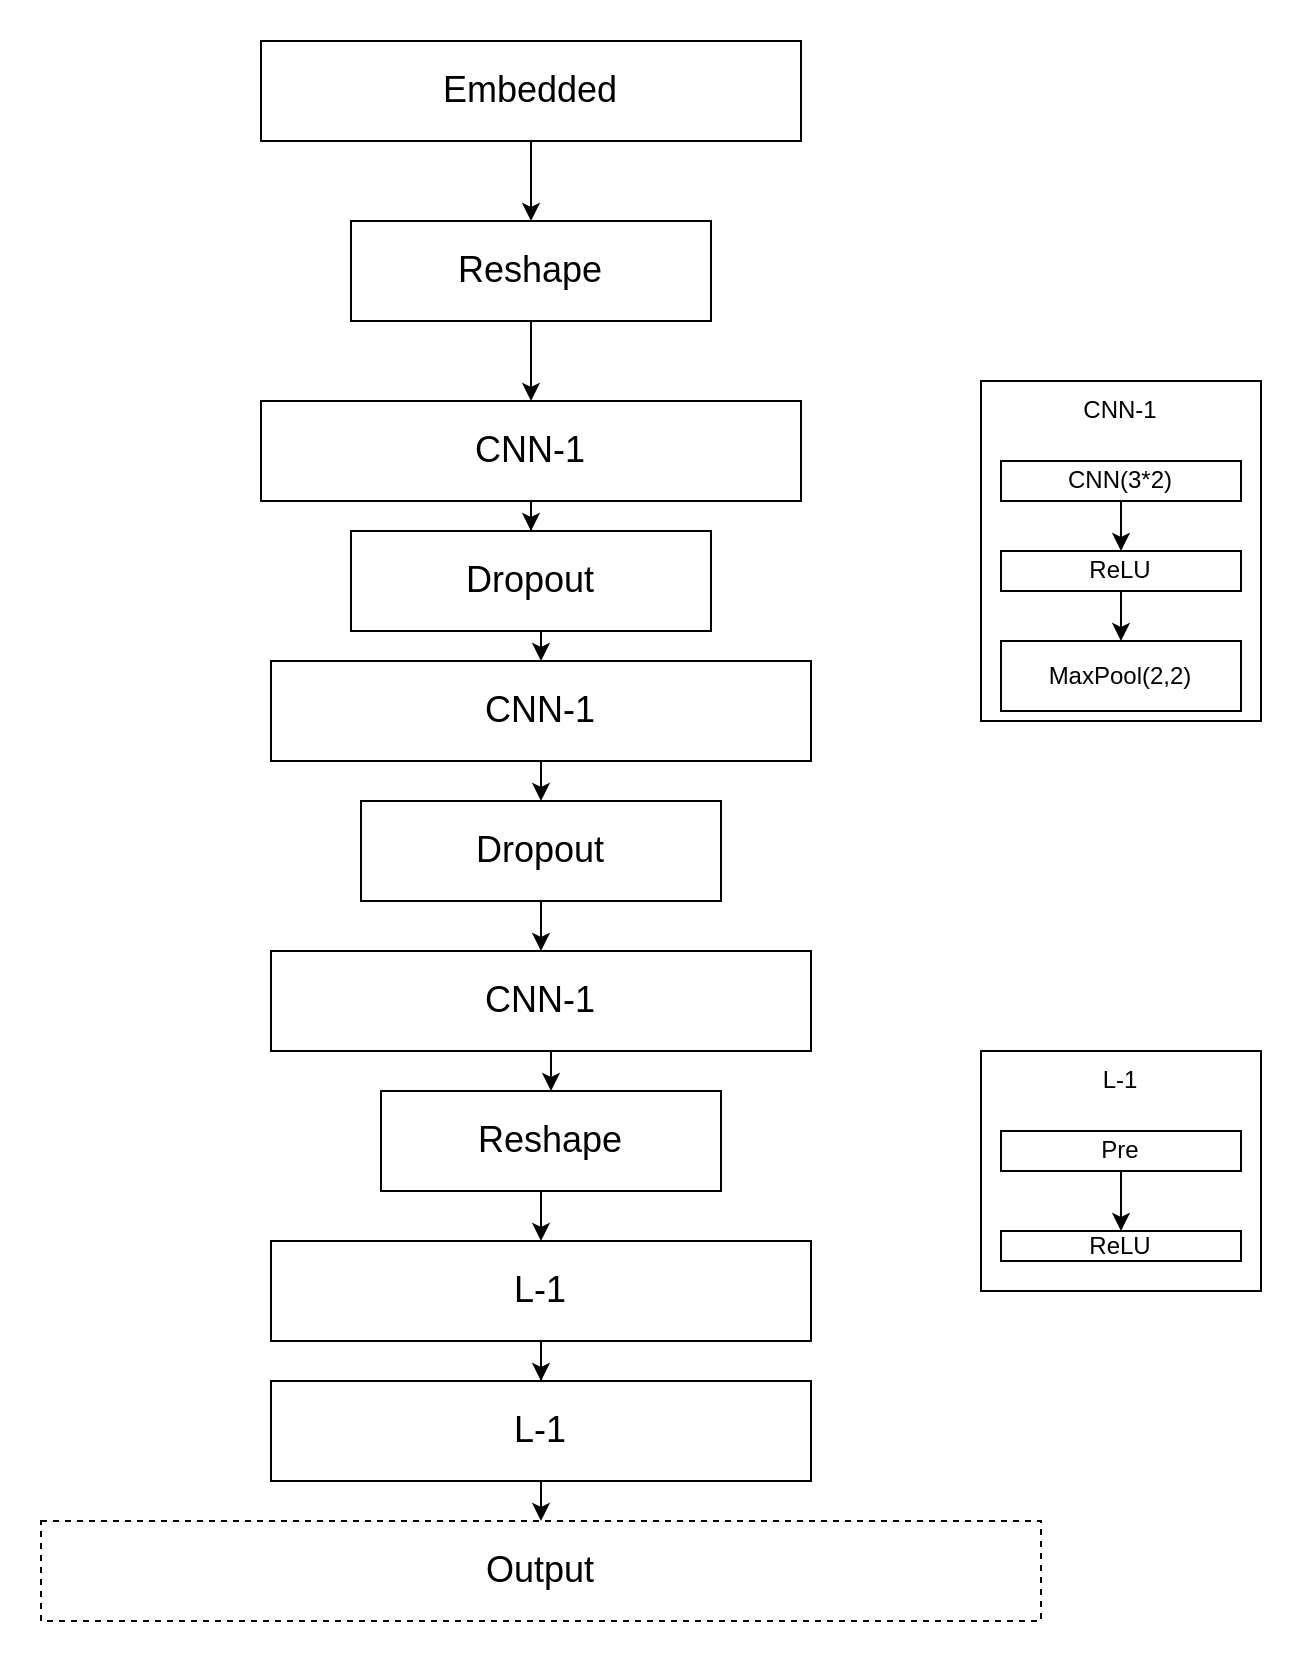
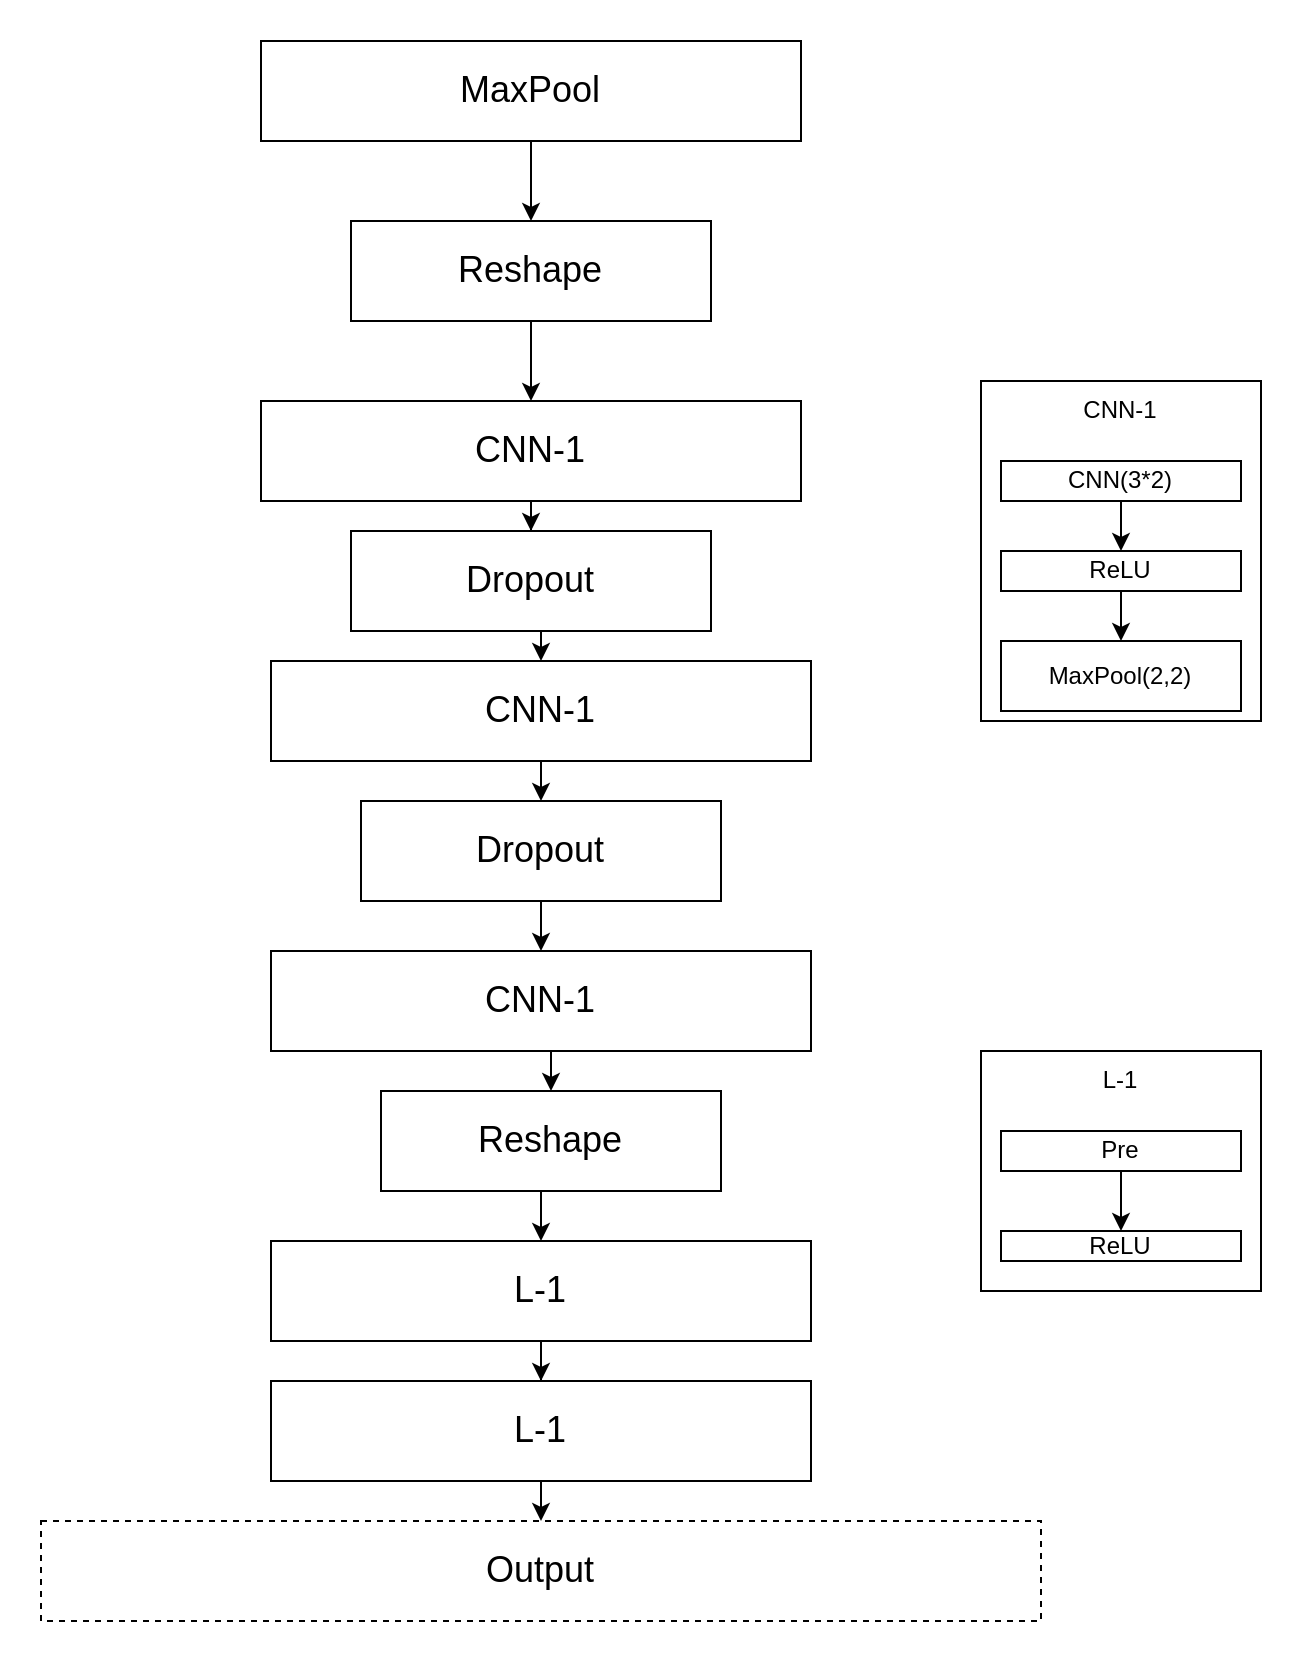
node "Embedded": label "Embedded" -> "MaxPool"
